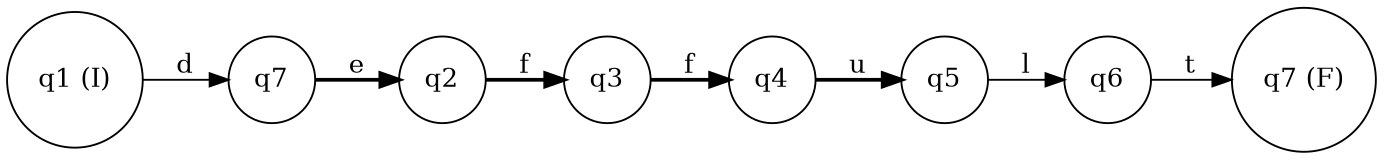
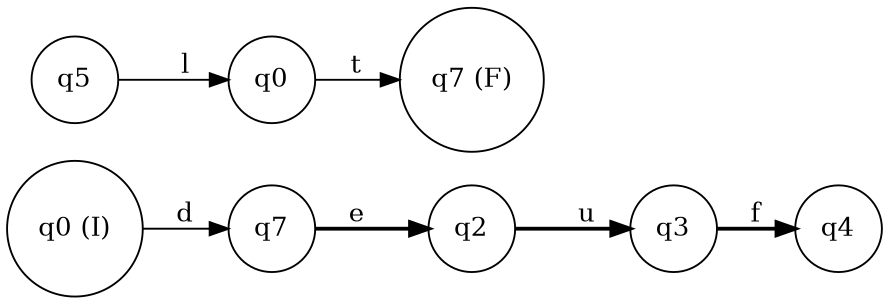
edge "q2" -> "q3": label "f" -> "u"
node "q1 (I)": label "q1 (I)" -> "q0 (I)"
edge "q4" -> "q5": removed, label "u"
node "q6": label "q6" -> "q0"
